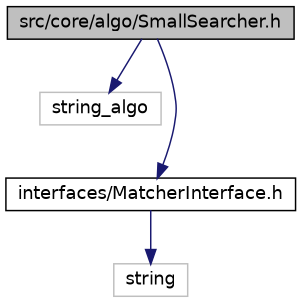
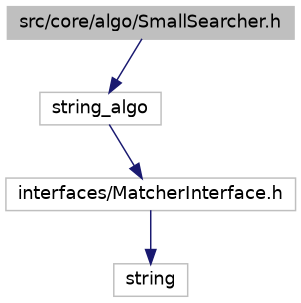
node "src/core/algo/SmallSearcher.h": color black -> grey75
edge "src/core/algo/SmallSearcher.h" -> "interfaces/MatcherInterface.h": now "string_algo" -> "interfaces/MatcherInterface.h"
node "interfaces/MatcherInterface.h": color black -> grey75
